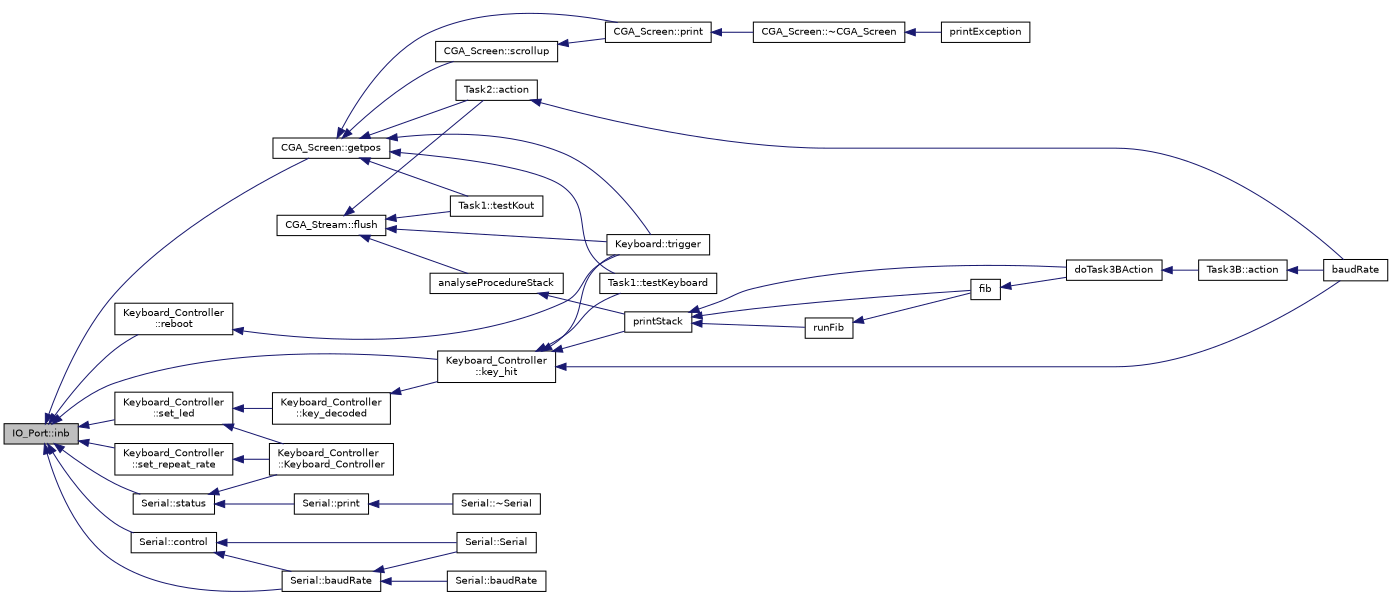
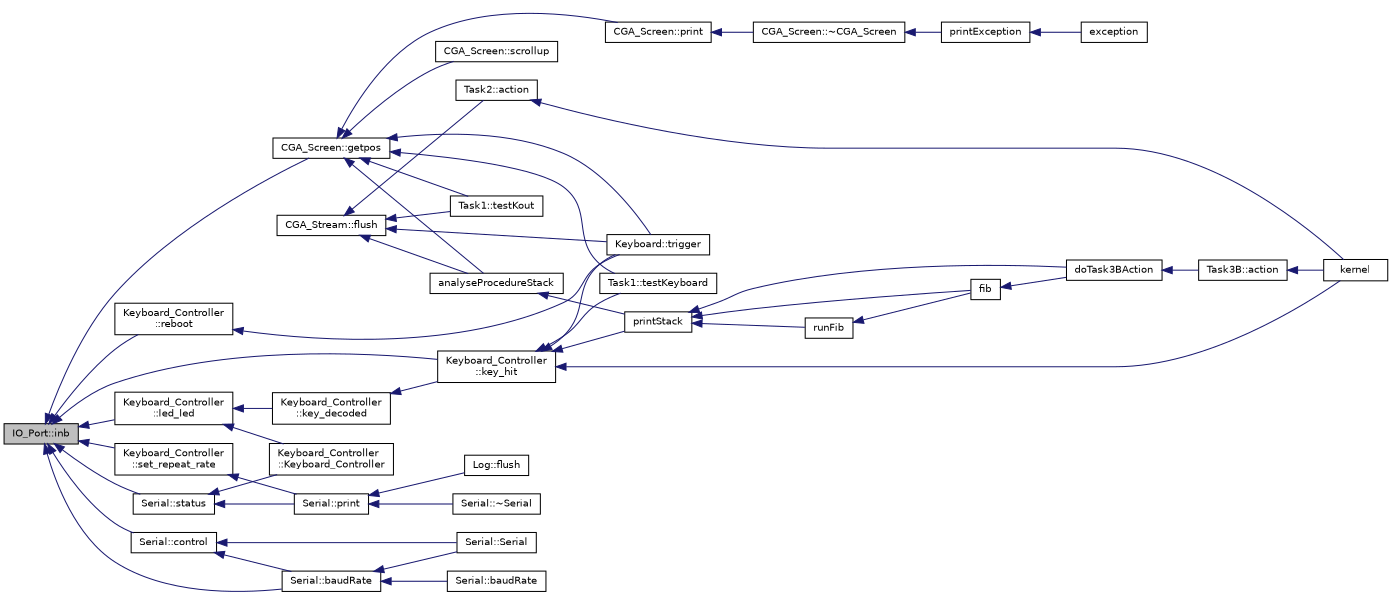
node "exception": added
edge "CGA_Screen::print" -> "CGA_Screen::scrollup": removed
edge "Task2::action" -> "CGA_Screen::getpos": now "analyseProcedureStack" -> "CGA_Screen::getpos"
node "baudRate": label "baudRate" -> "kernel"
node "Keyboard_Controller ::set_led": label "Keyboard_Controller ::set_led" -> "Keyboard_Controller ::led_led"
edge "Keyboard_Controller ::Keyboard_Controller" -> "Keyboard_Controller ::set_repeat_rate": now "Serial::print" -> "Keyboard_Controller ::set_repeat_rate"
node "Log::flush": added
